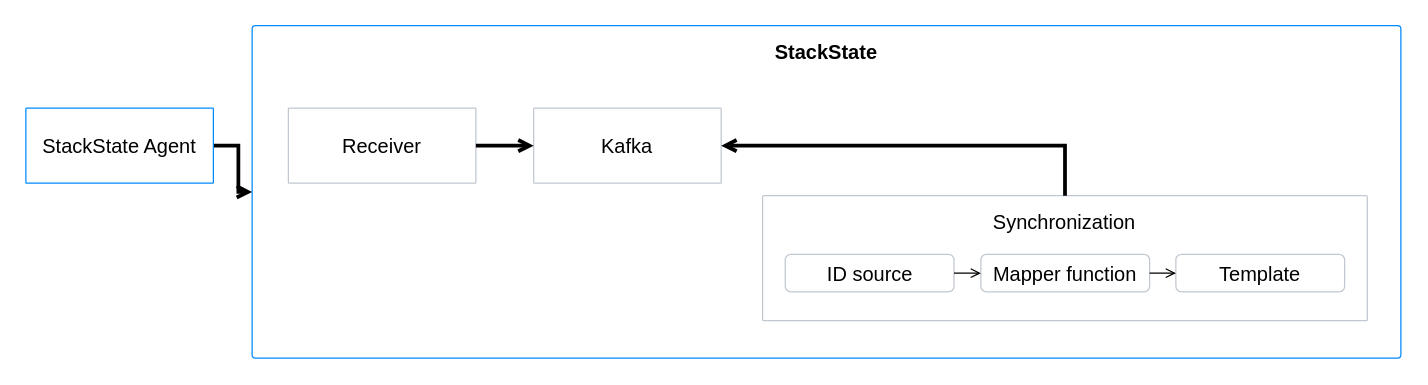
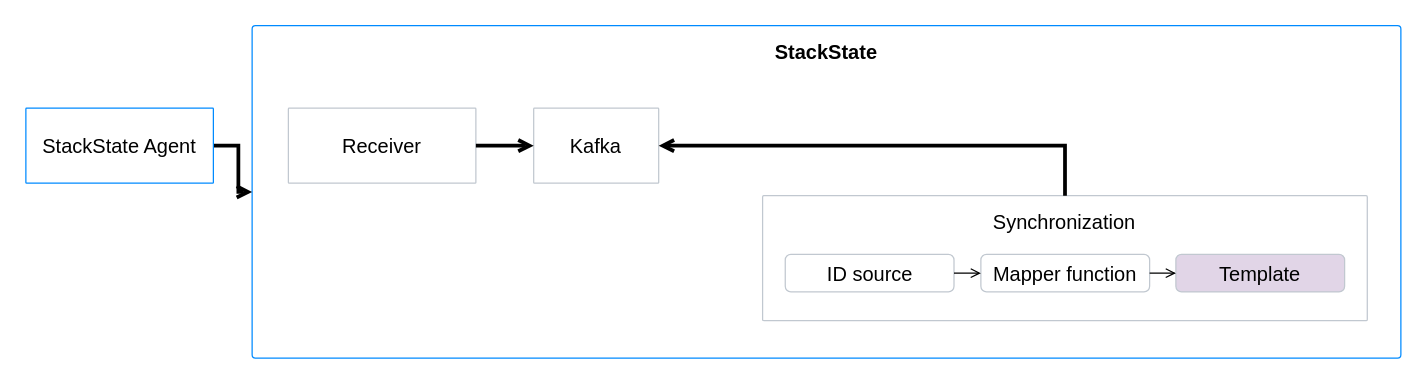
node "Kafka": size 188x75 -> 125x75
node "Template": fillcolor #ffffff -> #e1d5e7
